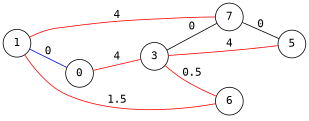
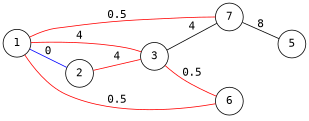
edge "7" -- "1": label "4" -> "0.5"
edge "7" -- "5": label "0" -> "8"
edge "7" -- "3": label "0" -> "4"
edge "5" -- "3": now "1" -- "3"
node "0": label "0" -> "2"
edge "1" -- "6": label "1.5" -> "0.5"
